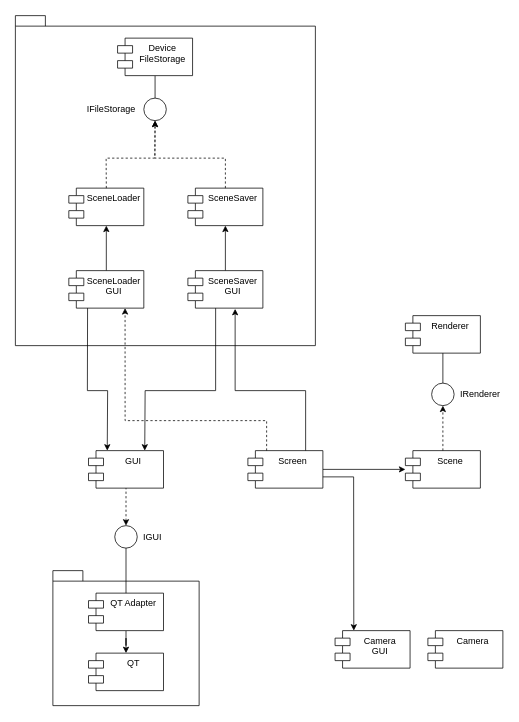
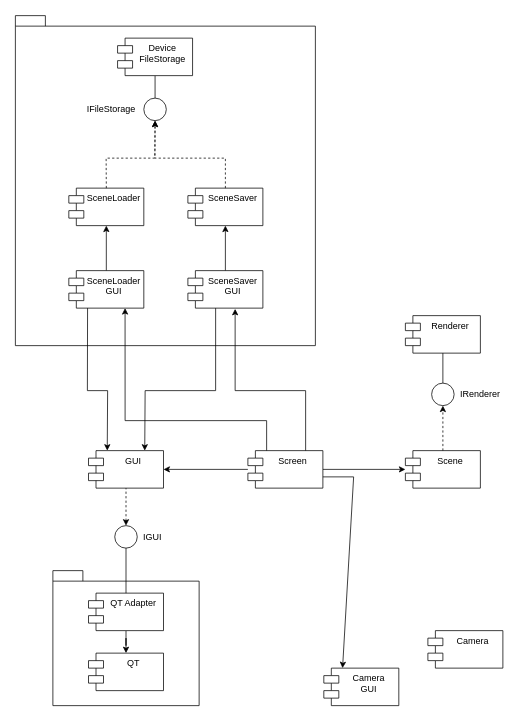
edge "Screen" -> "SceneLoader GUI": style dashed -> solid
edge "Screen" -> "GUI": added
node "Camera GUI": moved (373, 649) -> (361, 687)
